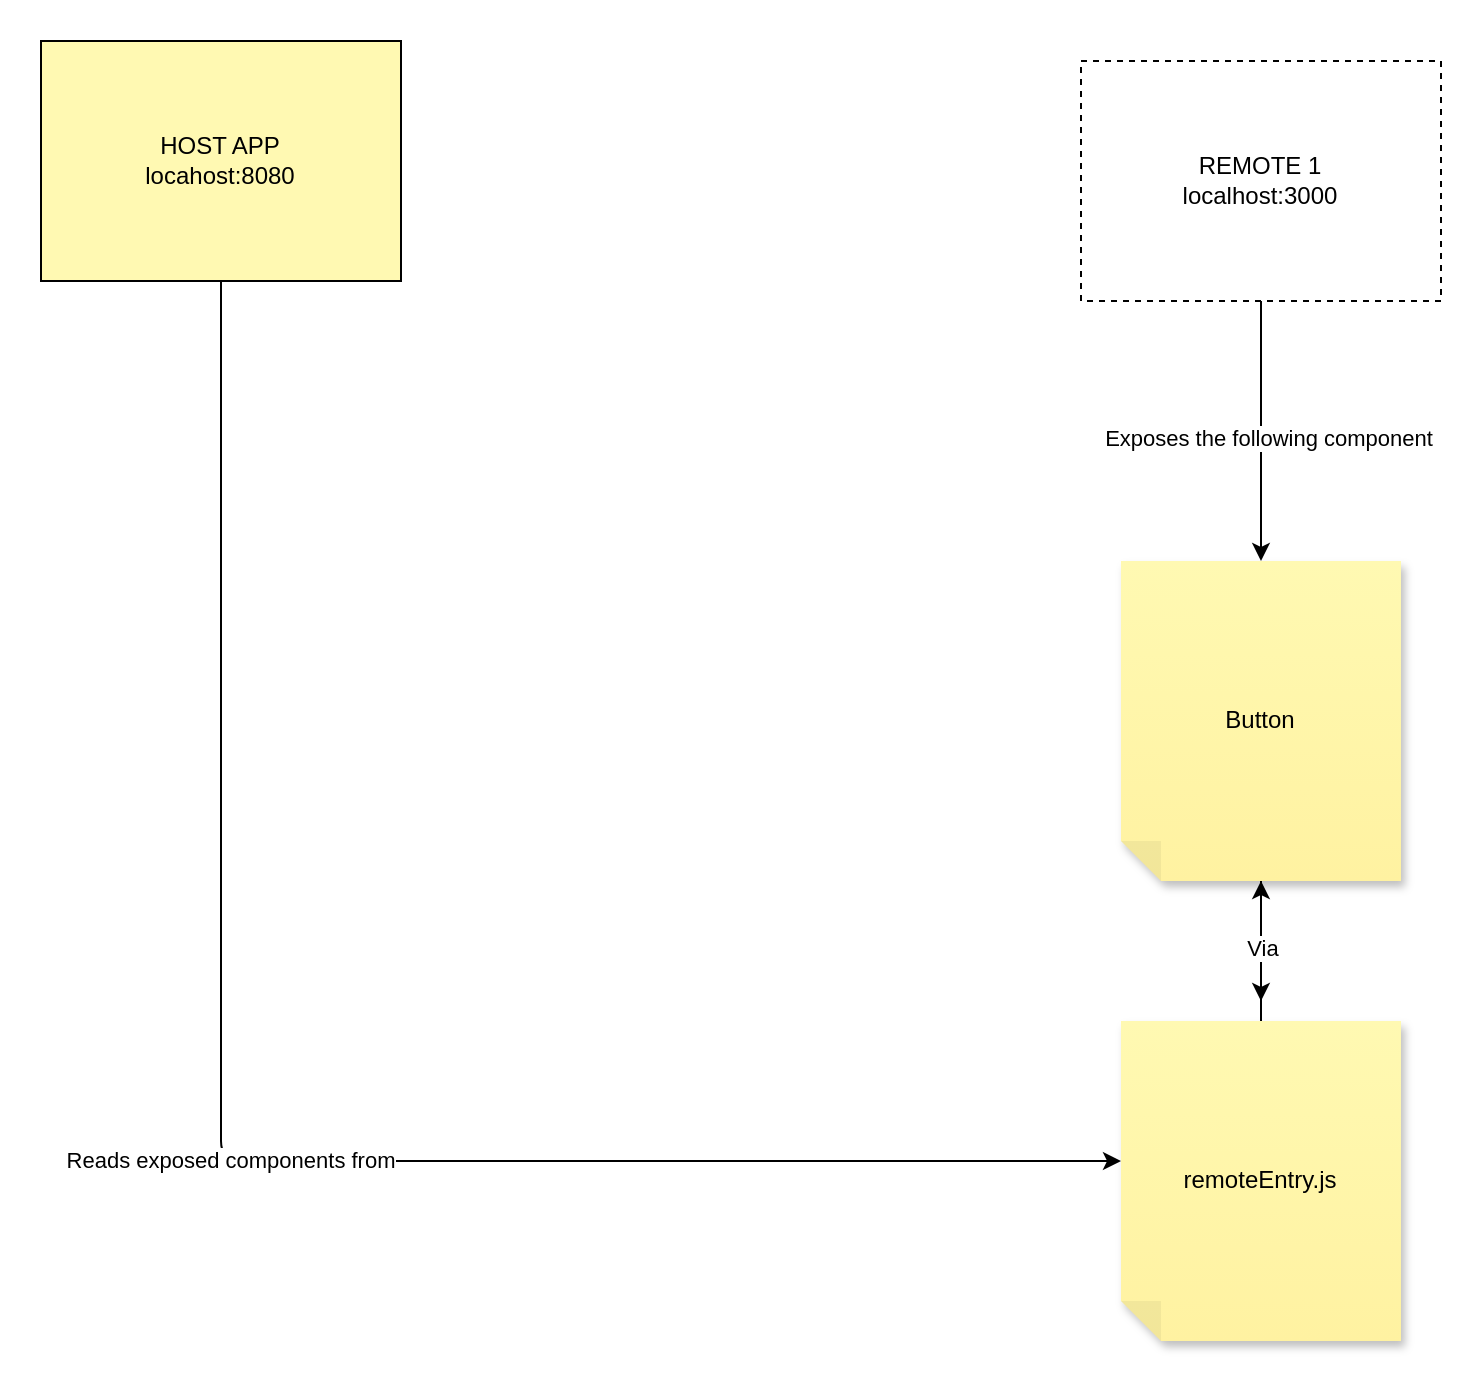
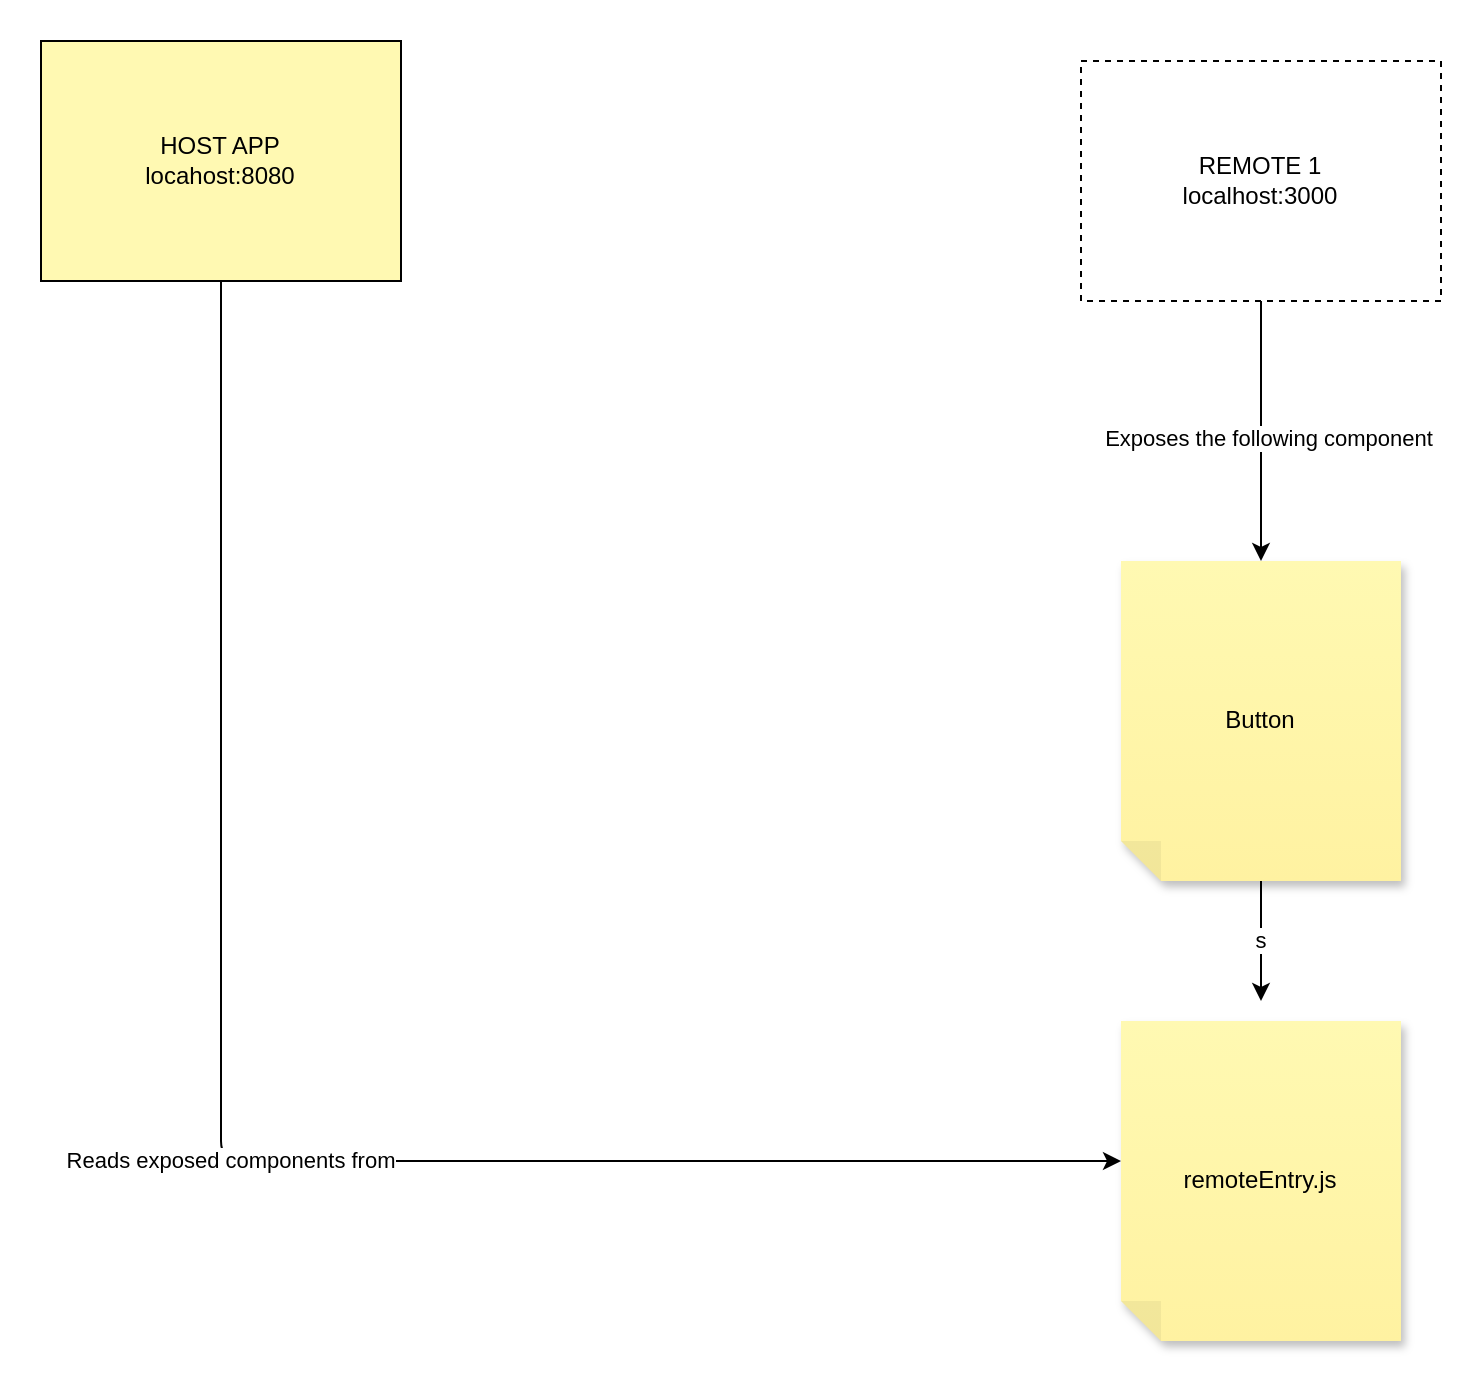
edge "remoteEntry.js" -> "Button": removed, label "Via"
